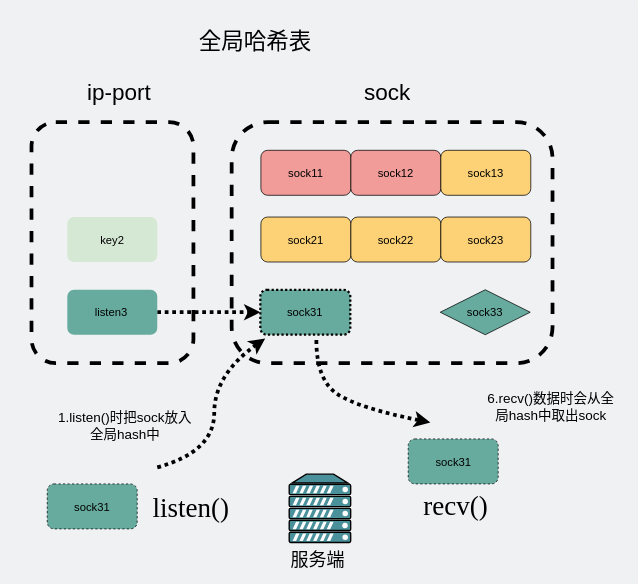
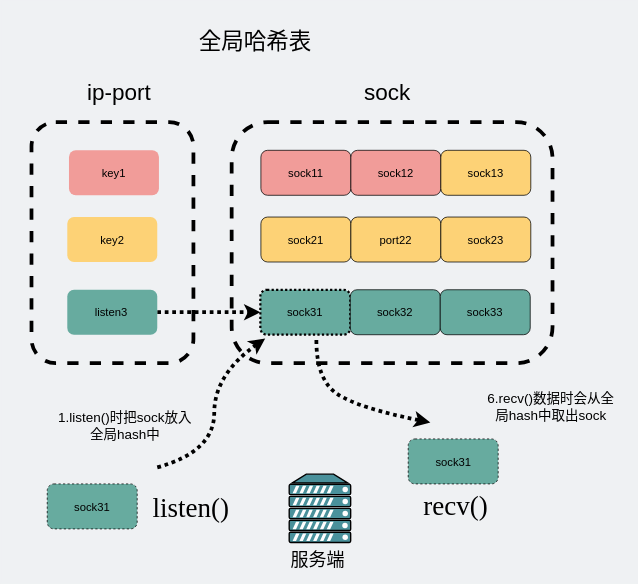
node "key1": added
node "key2": fillcolor #d5e8d4 -> #fdd276
node "sock22": label "sock22" -> "port22"
node "sock32": added
node "sock33": shape diamond -> rounded rectangle
